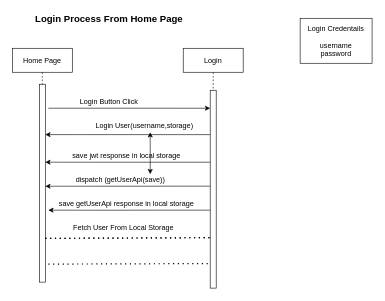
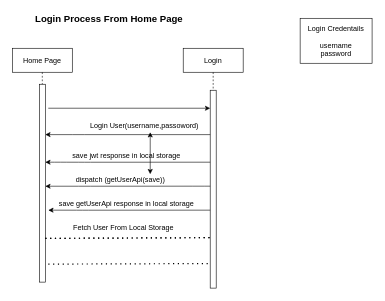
node "Login Button Click": removed
node "Login User(username,storage)": label "Login User(username,storage)" -> "Login User(username,passoword)"
